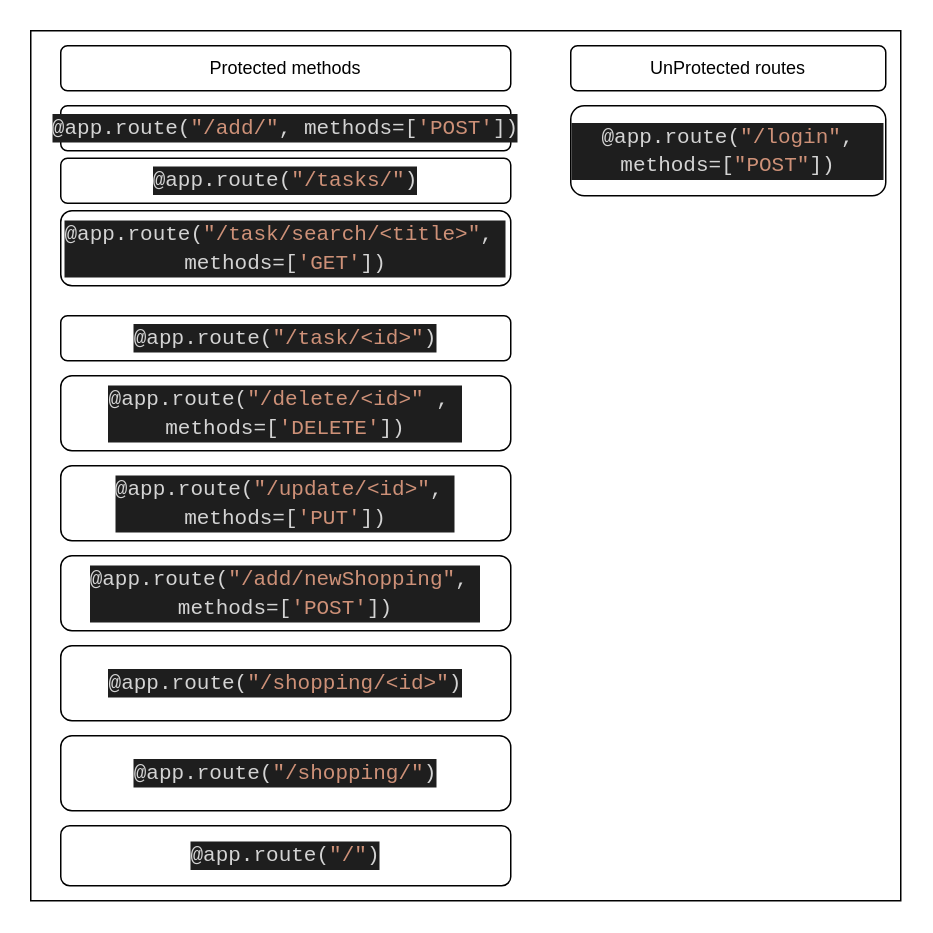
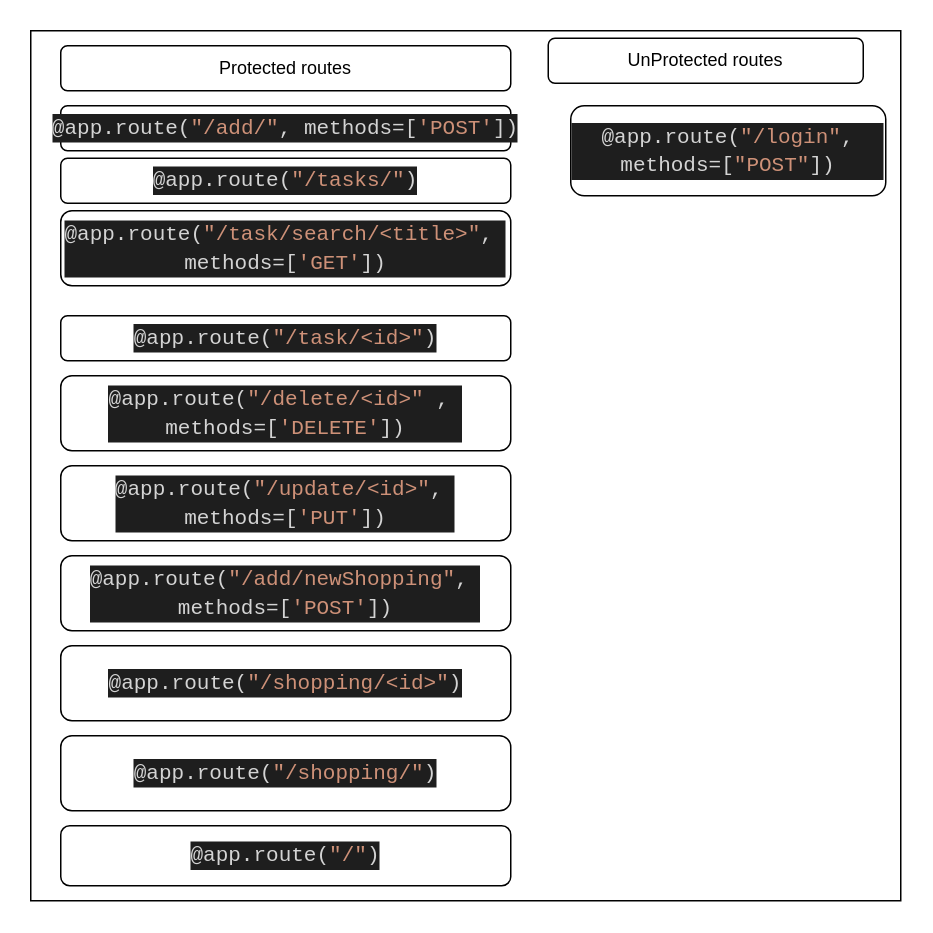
node "Protected methods": label "Protected methods" -> "Protected routes"
node "UnProtected routes": moved (728, 68) -> (706, 61)
